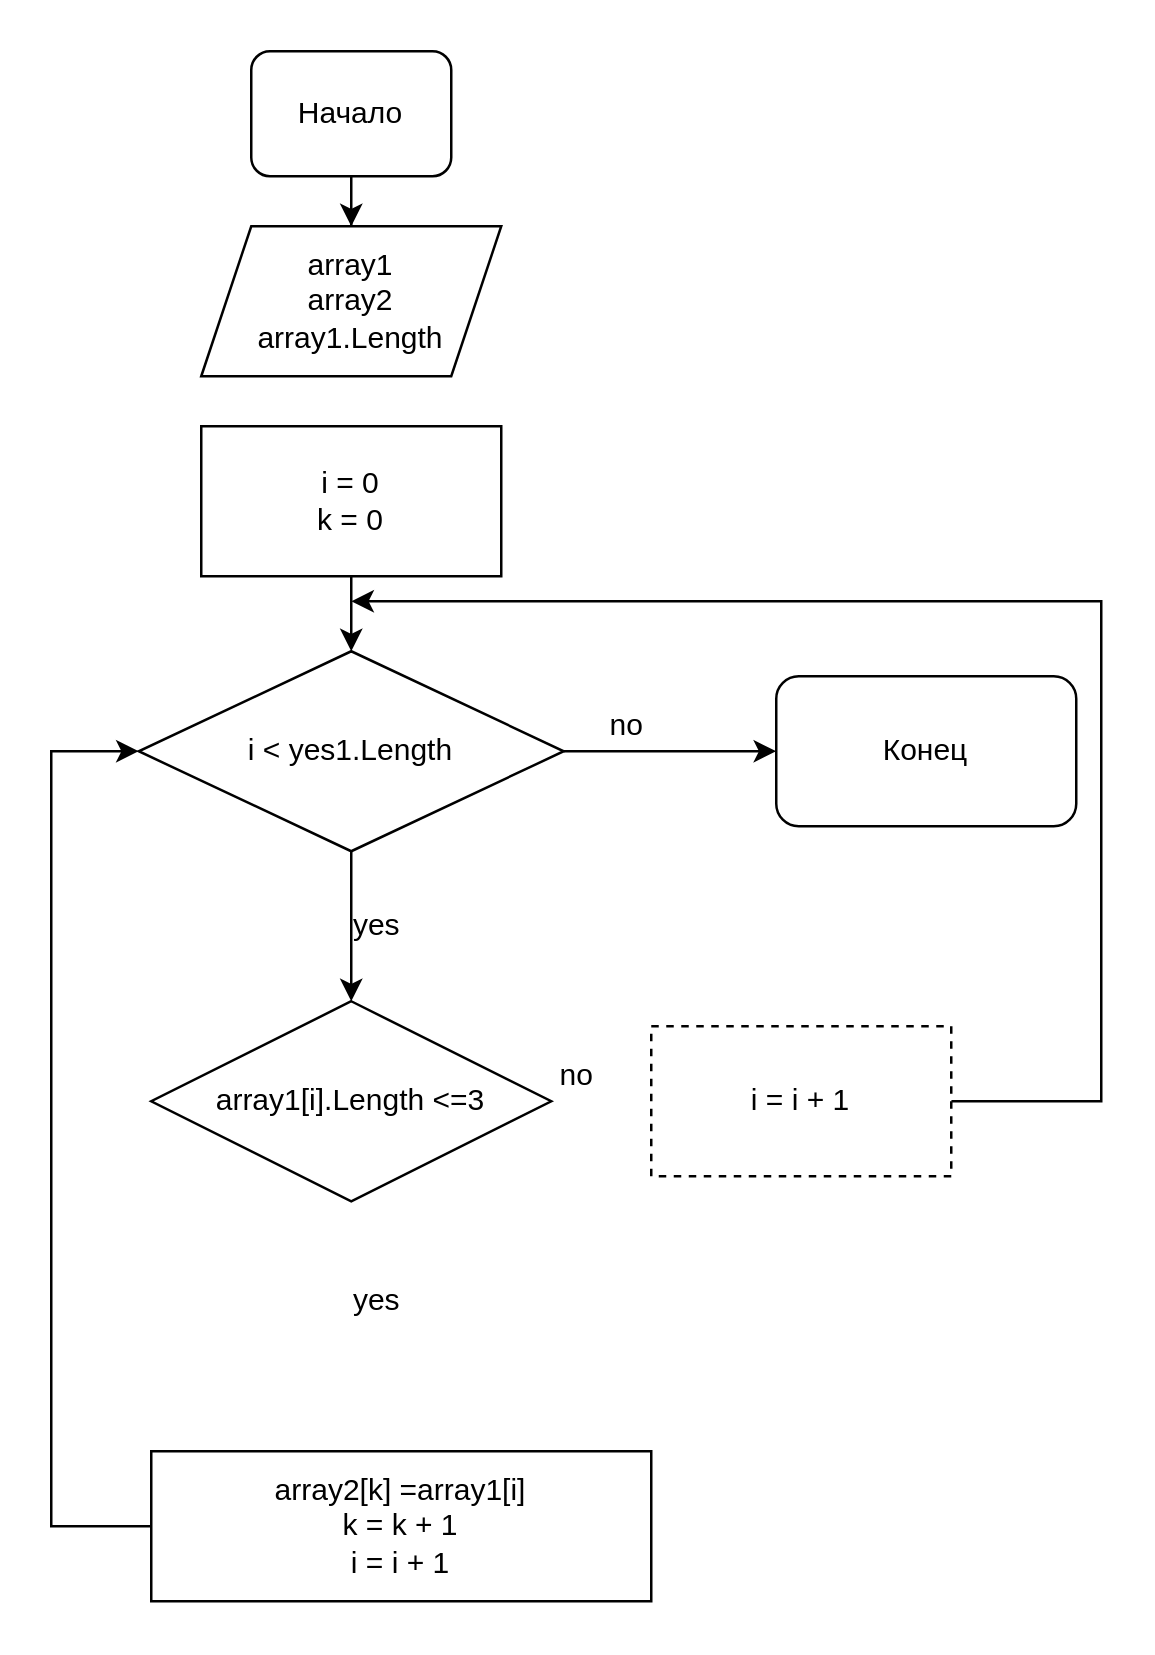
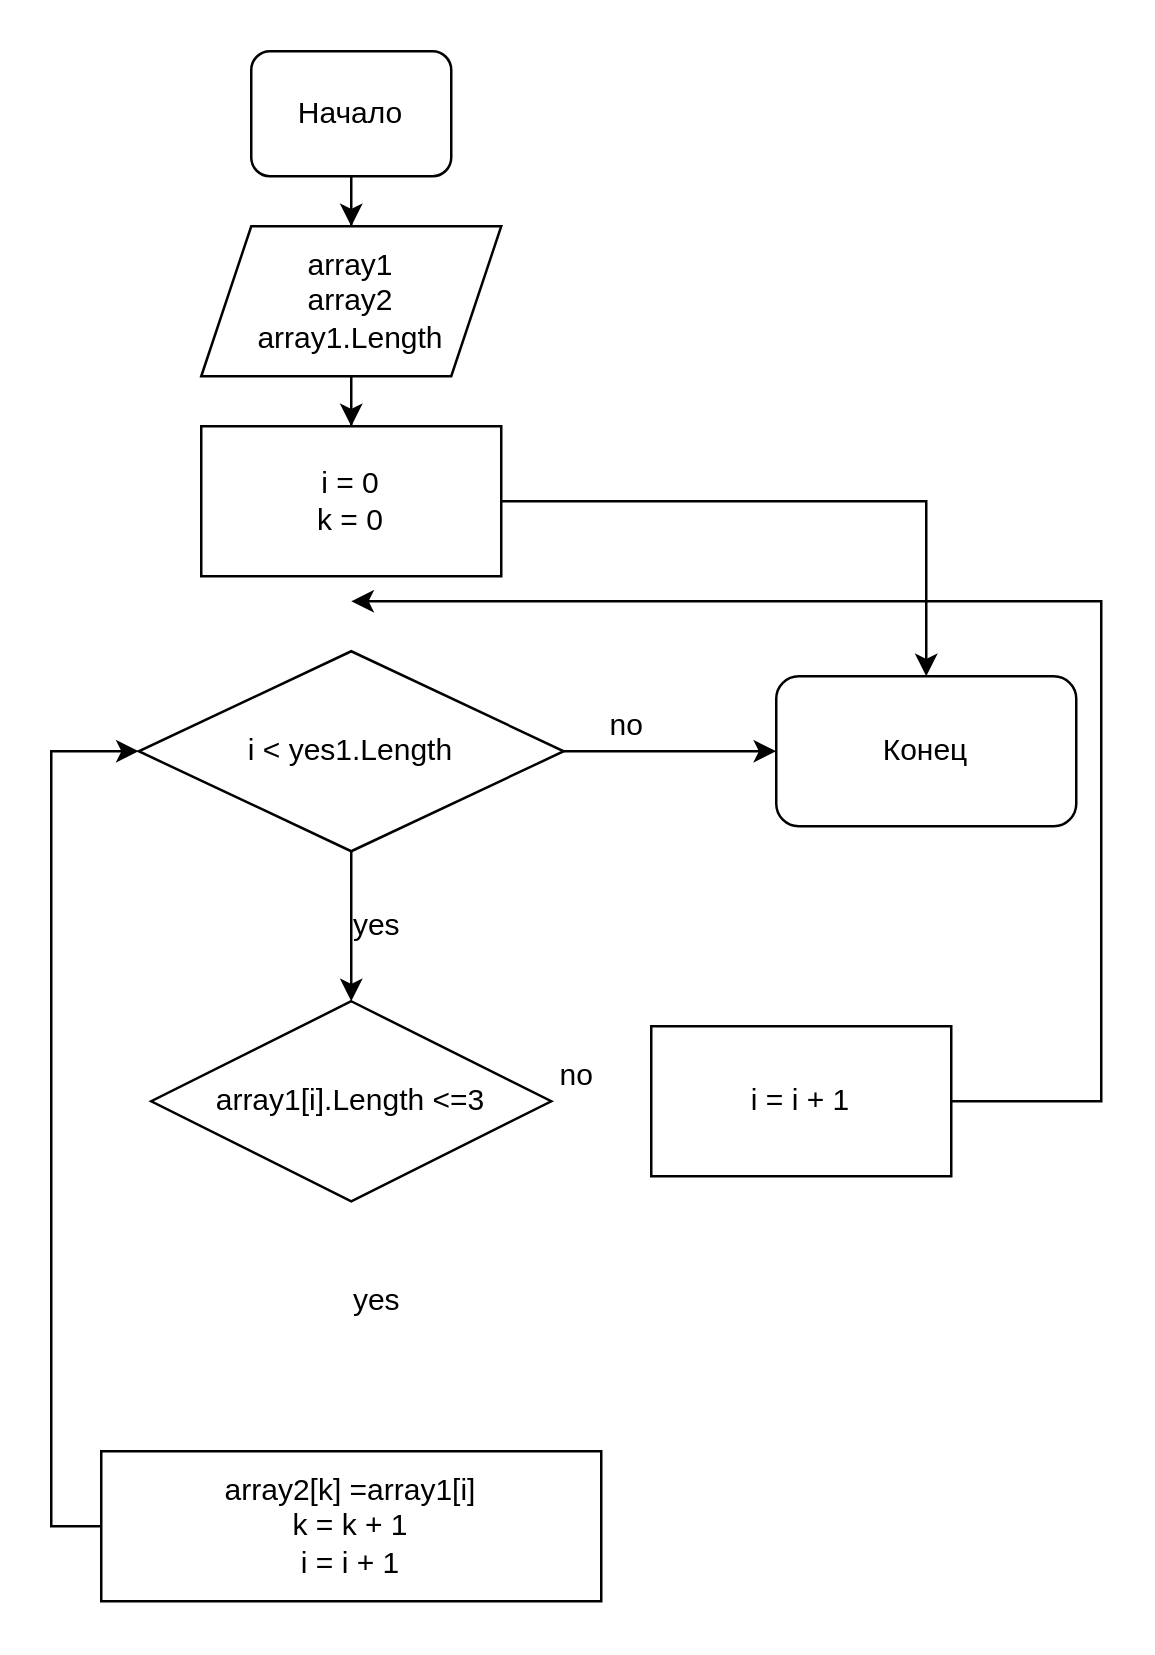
edge "array1 array2 array1.Length" -> "i = 0 k = 0": added
edge "i = 0 k = 0" -> "i < yes1.Length": now "i = 0 k = 0" -> "Конец"
node "i = i + 1": style dashed -> solid
node "array2[k] =array1[i] k = k + 1 i = i + 1": moved (401, 1526) -> (351, 1526)
